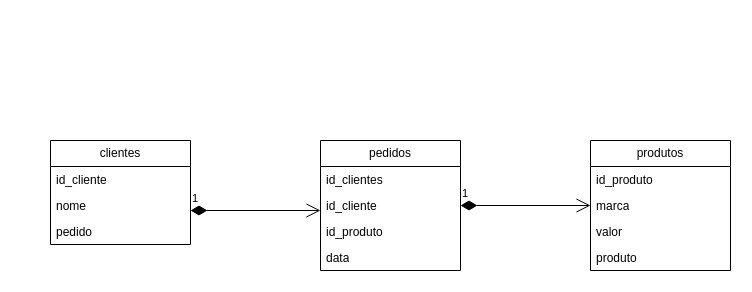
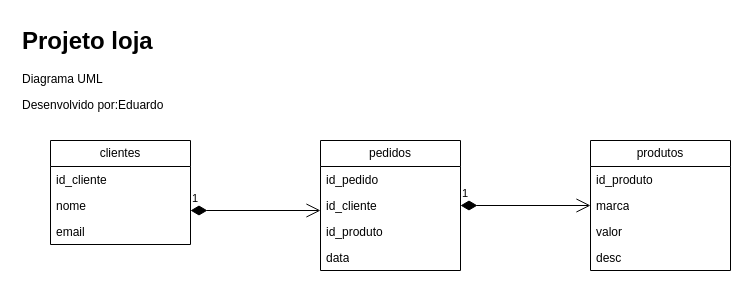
node "Projeto lojaDiagrama UML Desenvolvido por:Eduardo": added
node "id_clientes": label "id_clientes" -> "id_pedido"
node "pedido": label "pedido" -> "email"
node "produto": label "produto" -> "desc"
